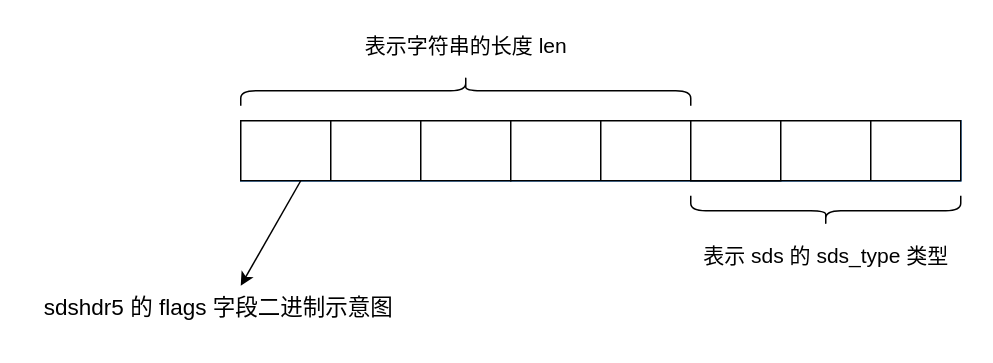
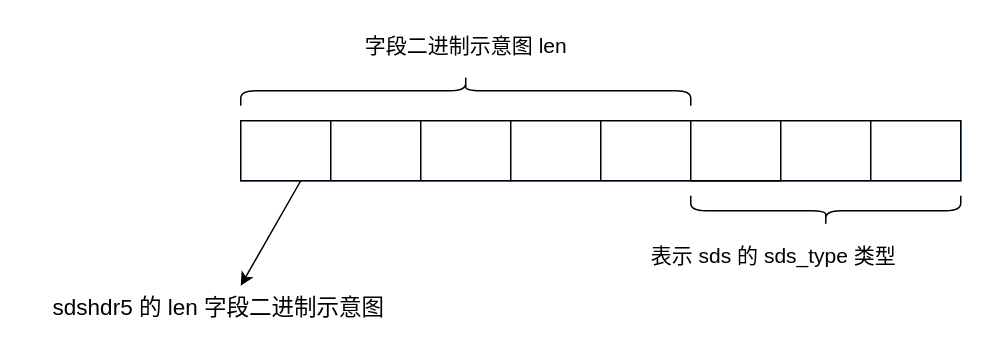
node "表示字符串的长度 len": label "表示字符串的长度 len" -> "字段二进制示意图 len"
node "表示 sds 的 sds_type 类型": moved (826, 256) -> (773, 256)
node "sdshdr5 的 flags 字段二进制示意图": label "sdshdr5 的 flags 字段二进制示意图" -> "sdshdr5 的 len 字段二进制示意图"
